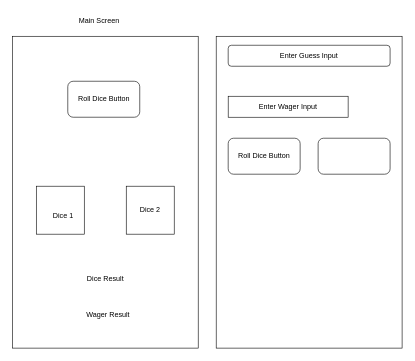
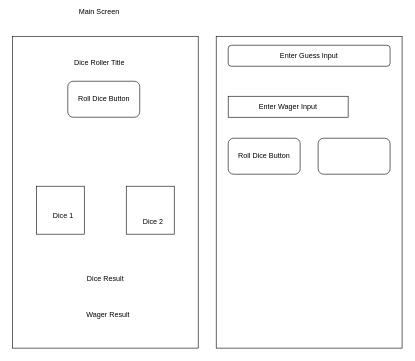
node "Main Screen": moved (99, 21) -> (99, 12)
node "Dice Roller Title": added
node "Dice 2": moved (150, 210) -> (153, 222)
